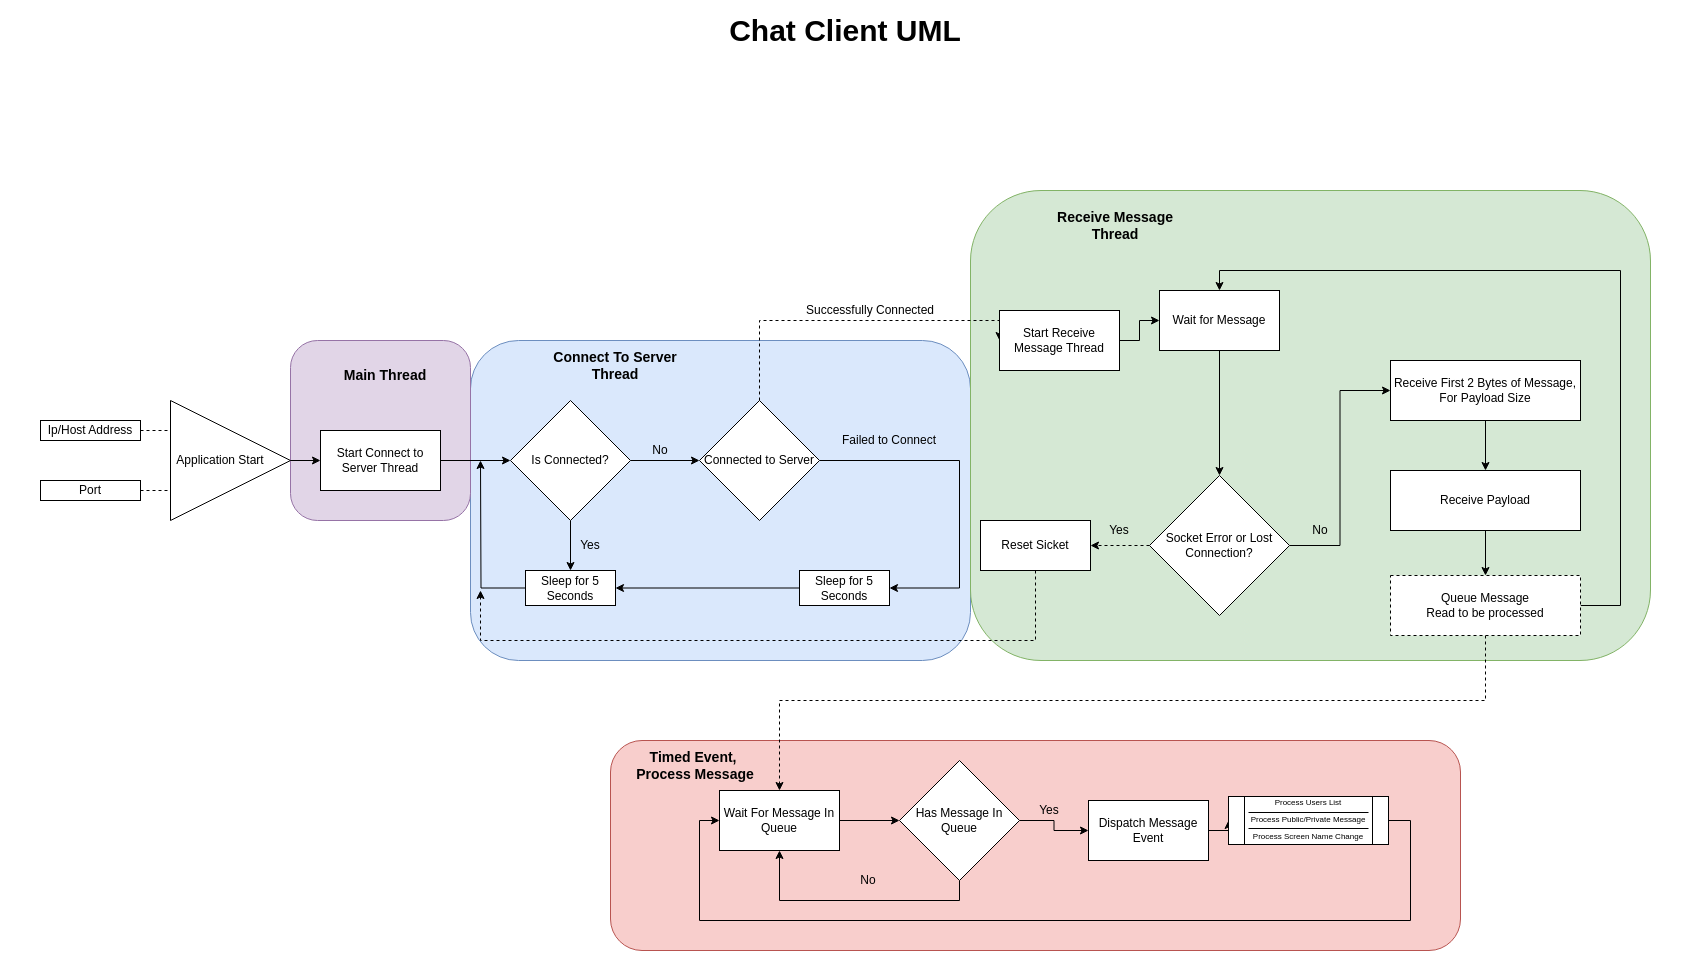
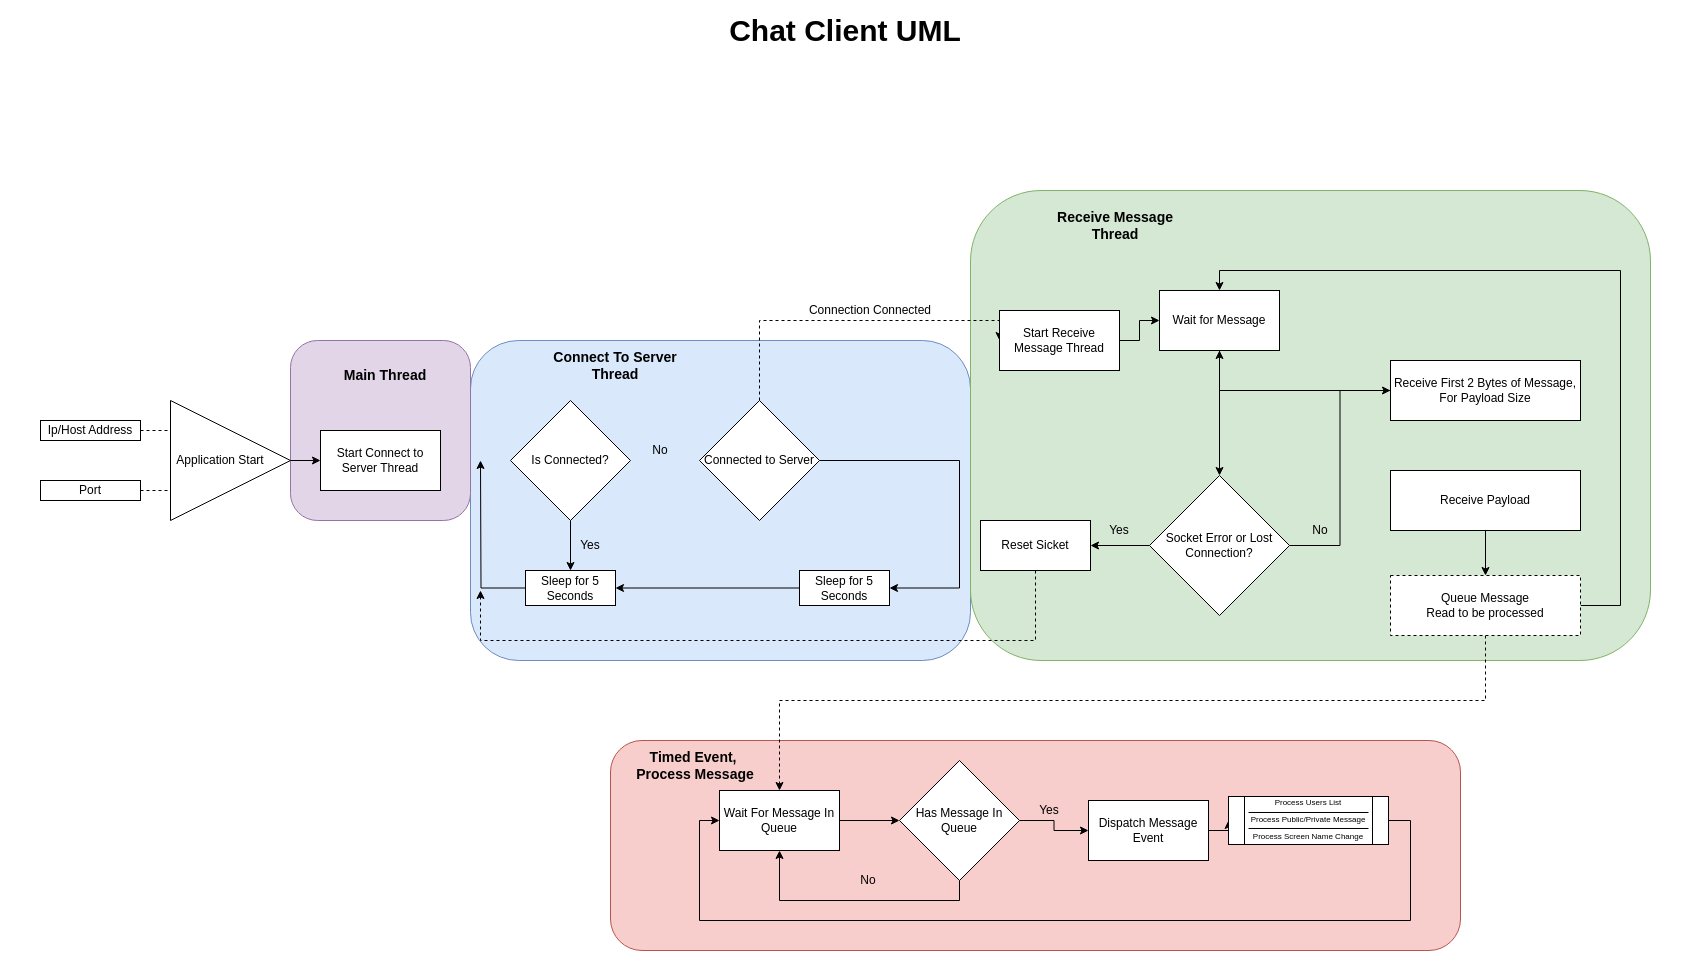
node "Successfully Connected": label "Successfully Connected" -> "Connection Connected"
node "Failed to Connect": removed
edge "Receive First 2 Bytes of Message, For Payload Size" -> "Receive Payload": now "Receive First 2 Bytes of Message, For Payload Size" -> "Wait for Message"
edge "Start Connect to Server Thread" -> "Is Connected?": removed
edge "Is Connected?" -> "Connected to Server": removed
edge "Socket Error or Lost Connection?" -> "Reset Sicket": style dashed -> solid
